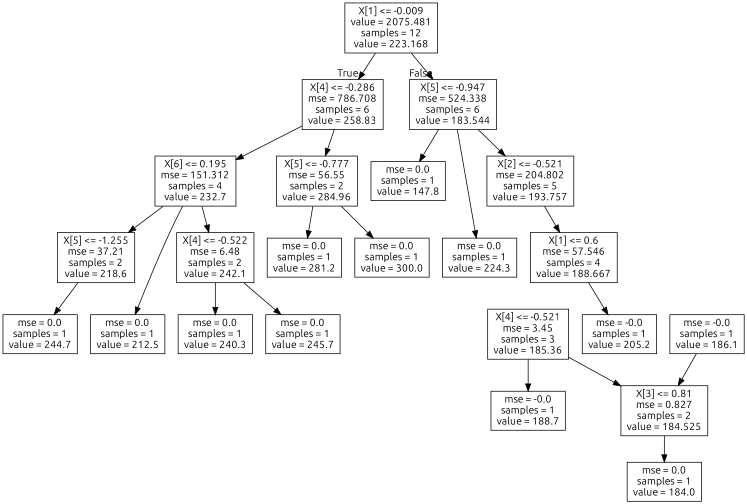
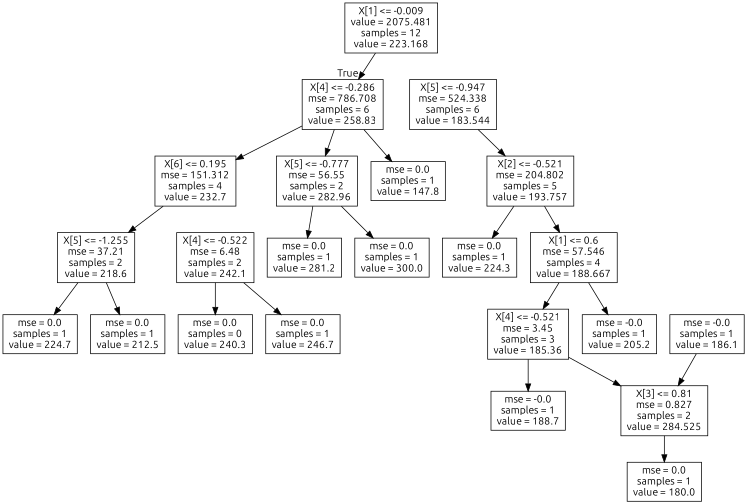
edge "X[1] <= -0.009 value = 2075.481 samples = 12 value = 223.168" -> "X[5] <= -0.947 mse = 524.338 samples = 6 value = 183.544": removed
edge "X[5] <= -0.947 mse = 524.338 samples = 6 value = 183.544" -> "mse = 0.0 samples = 1 value = 147.8": now "X[4] <= -0.286 mse = 786.708 samples = 6 value = 258.83" -> "mse = 0.0 samples = 1 value = 147.8"
edge "X[5] <= -0.947 mse = 524.338 samples = 6 value = 183.544" -> "mse = 0.0 samples = 1 value = 224.3": now "X[2] <= -0.521 mse = 204.802 samples = 5 value = 193.757" -> "mse = 0.0 samples = 1 value = 224.3"
node "X[5] <= -0.777 mse = 56.55 samples = 2 value = 284.96": label "X[5] <= -0.777 mse = 56.55 samples = 2 value = 284.96" -> "X[5] <= -0.777 mse = 56.55 samples = 2 value = 282.96"
edge "X[6] <= 0.195 mse = 151.312 samples = 4 value = 232.7" -> "X[4] <= -0.522 mse = 6.48 samples = 2 value = 242.1": removed
edge "X[6] <= 0.195 mse = 151.312 samples = 4 value = 232.7" -> "mse = 0.0 samples = 1 value = 212.5": now "X[5] <= -1.255 mse = 37.21 samples = 2 value = 218.6" -> "mse = 0.0 samples = 1 value = 212.5"
edge "X[1] <= 0.6 mse = 57.546 samples = 4 value = 188.667" -> "X[4] <= -0.521 mse = 3.45 samples = 3 value = 185.36": added
node "mse = 0.0 samples = 1 value = 244.7": label "mse = 0.0 samples = 1 value = 244.7" -> "mse = 0.0 samples = 1 value = 224.7"
node "mse = 0.0 samples = 1 value = 240.3": label "mse = 0.0 samples = 1 value = 240.3" -> "mse = 0.0 samples = 0 value = 240.3"
node "mse = 0.0 samples = 1 value = 245.7": label "mse = 0.0 samples = 1 value = 245.7" -> "mse = 0.0 samples = 1 value = 246.7"
node "X[3] <= 0.81 mse = 0.827 samples = 2 value = 184.525": label "X[3] <= 0.81 mse = 0.827 samples = 2 value = 184.525" -> "X[3] <= 0.81 mse = 0.827 samples = 2 value = 284.525"
node "mse = 0.0 samples = 1 value = 184.0": label "mse = 0.0 samples = 1 value = 184.0" -> "mse = 0.0 samples = 1 value = 180.0"
